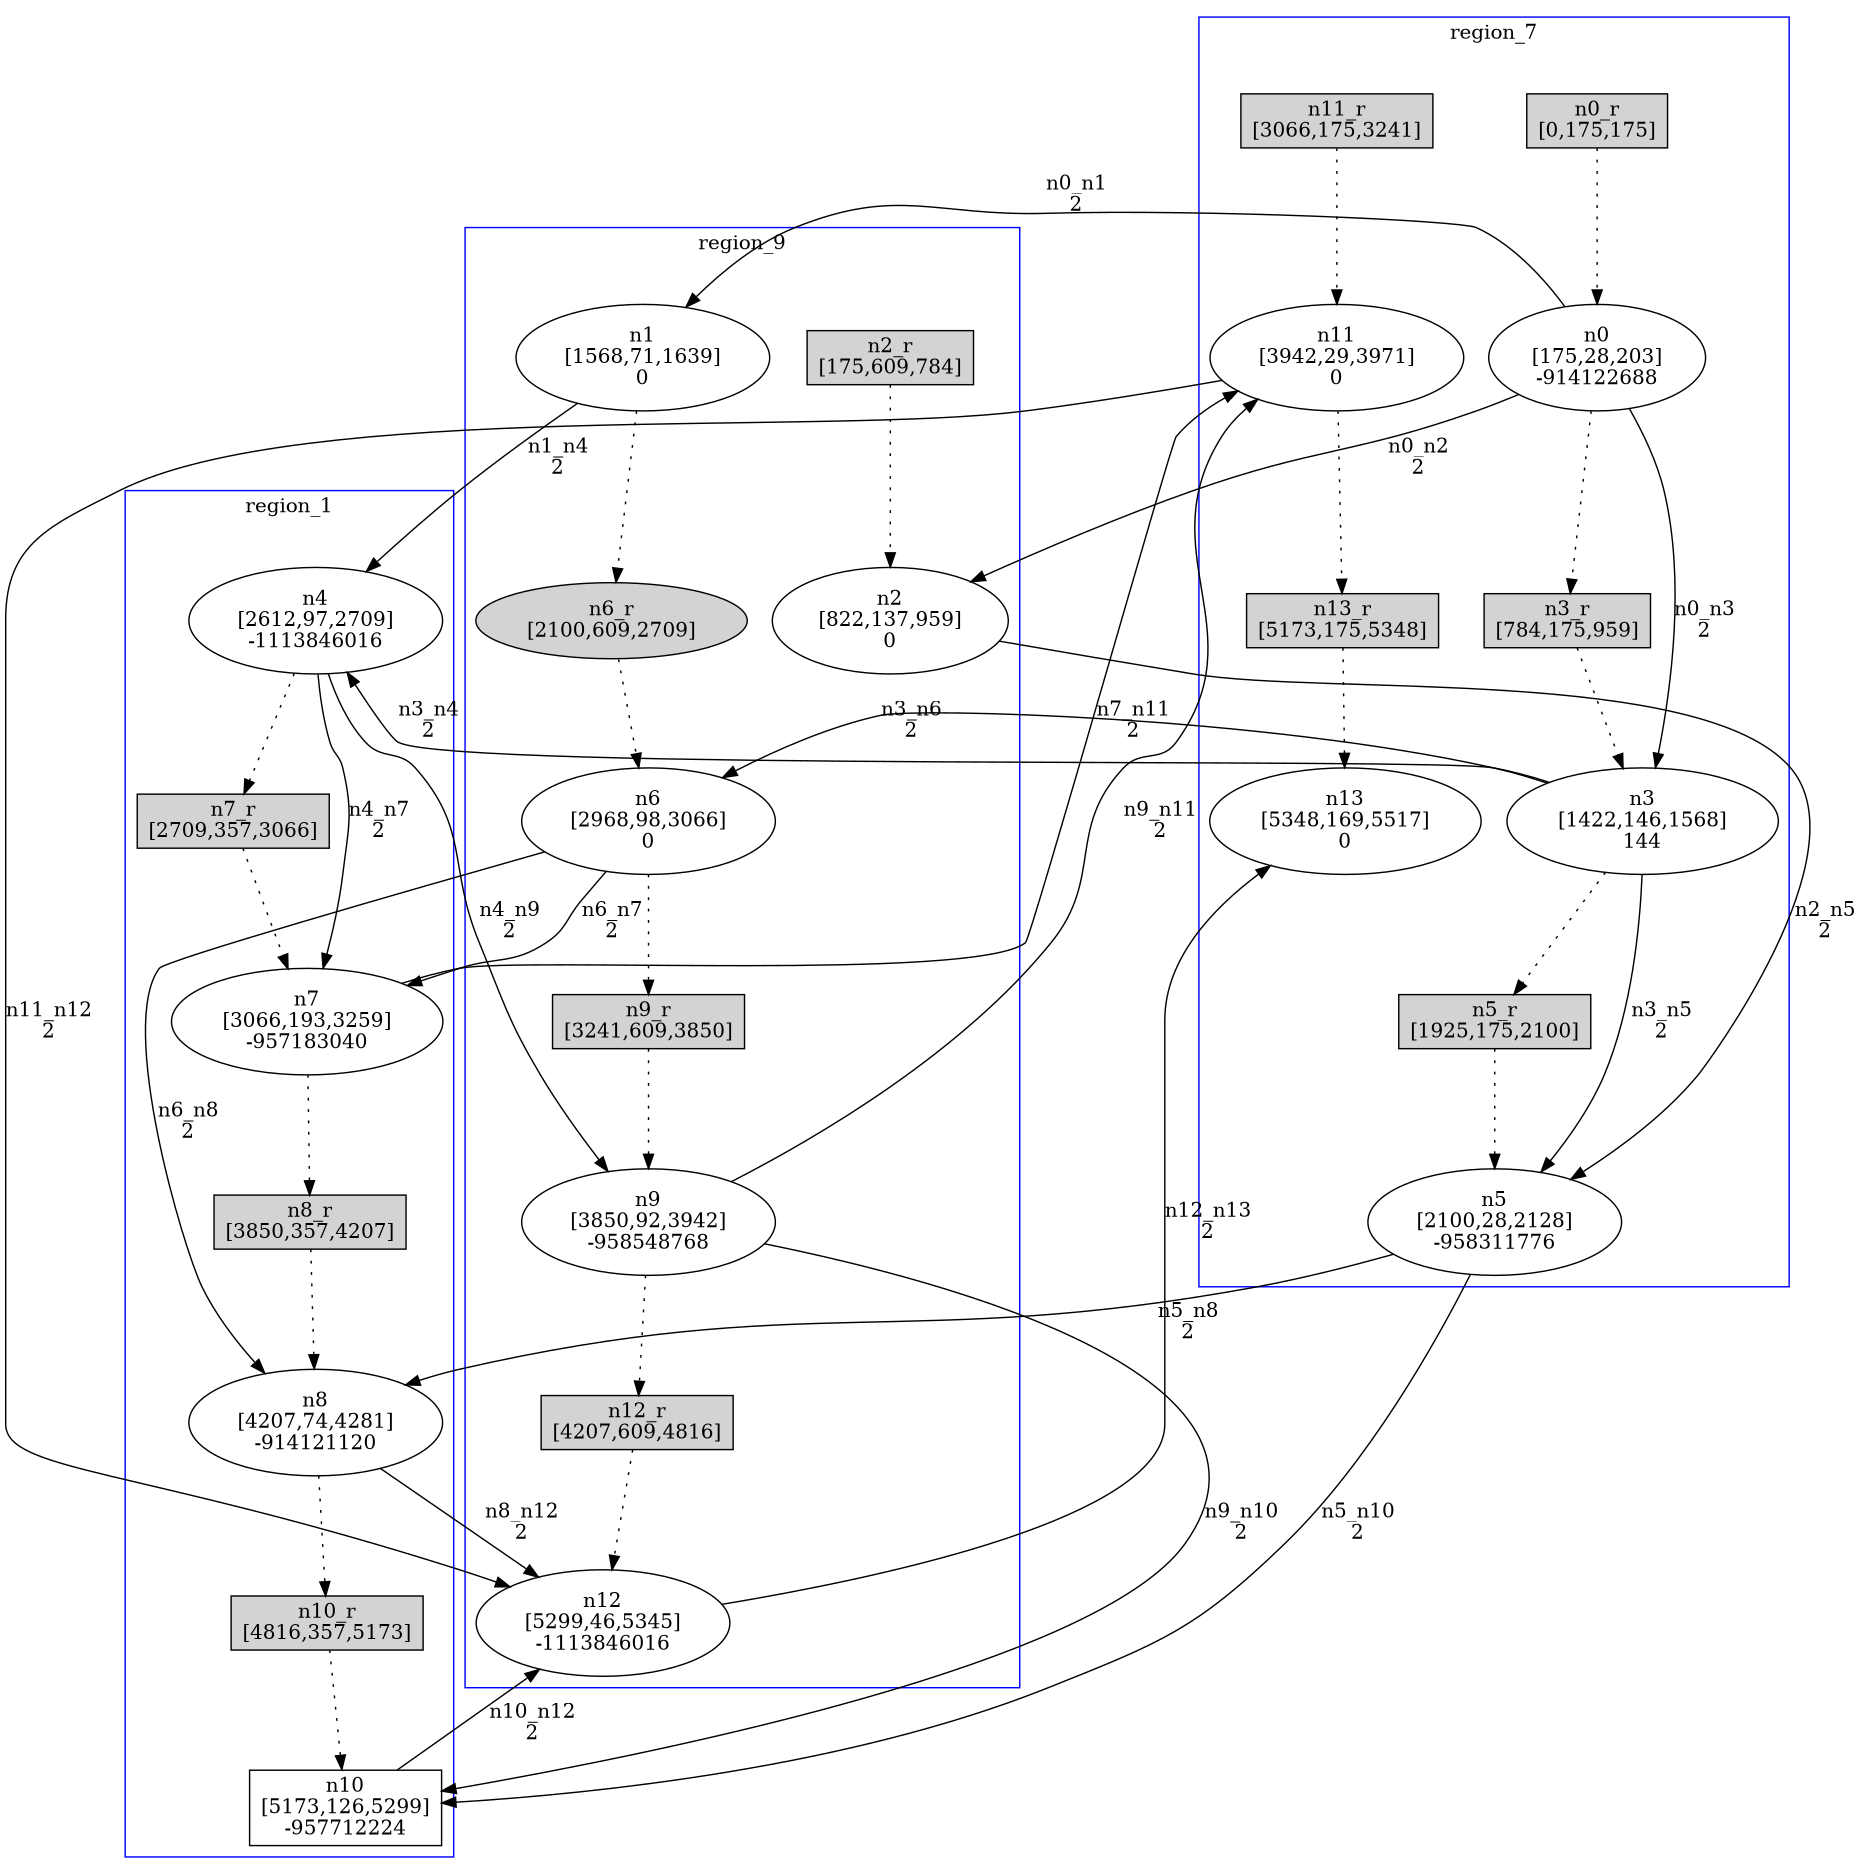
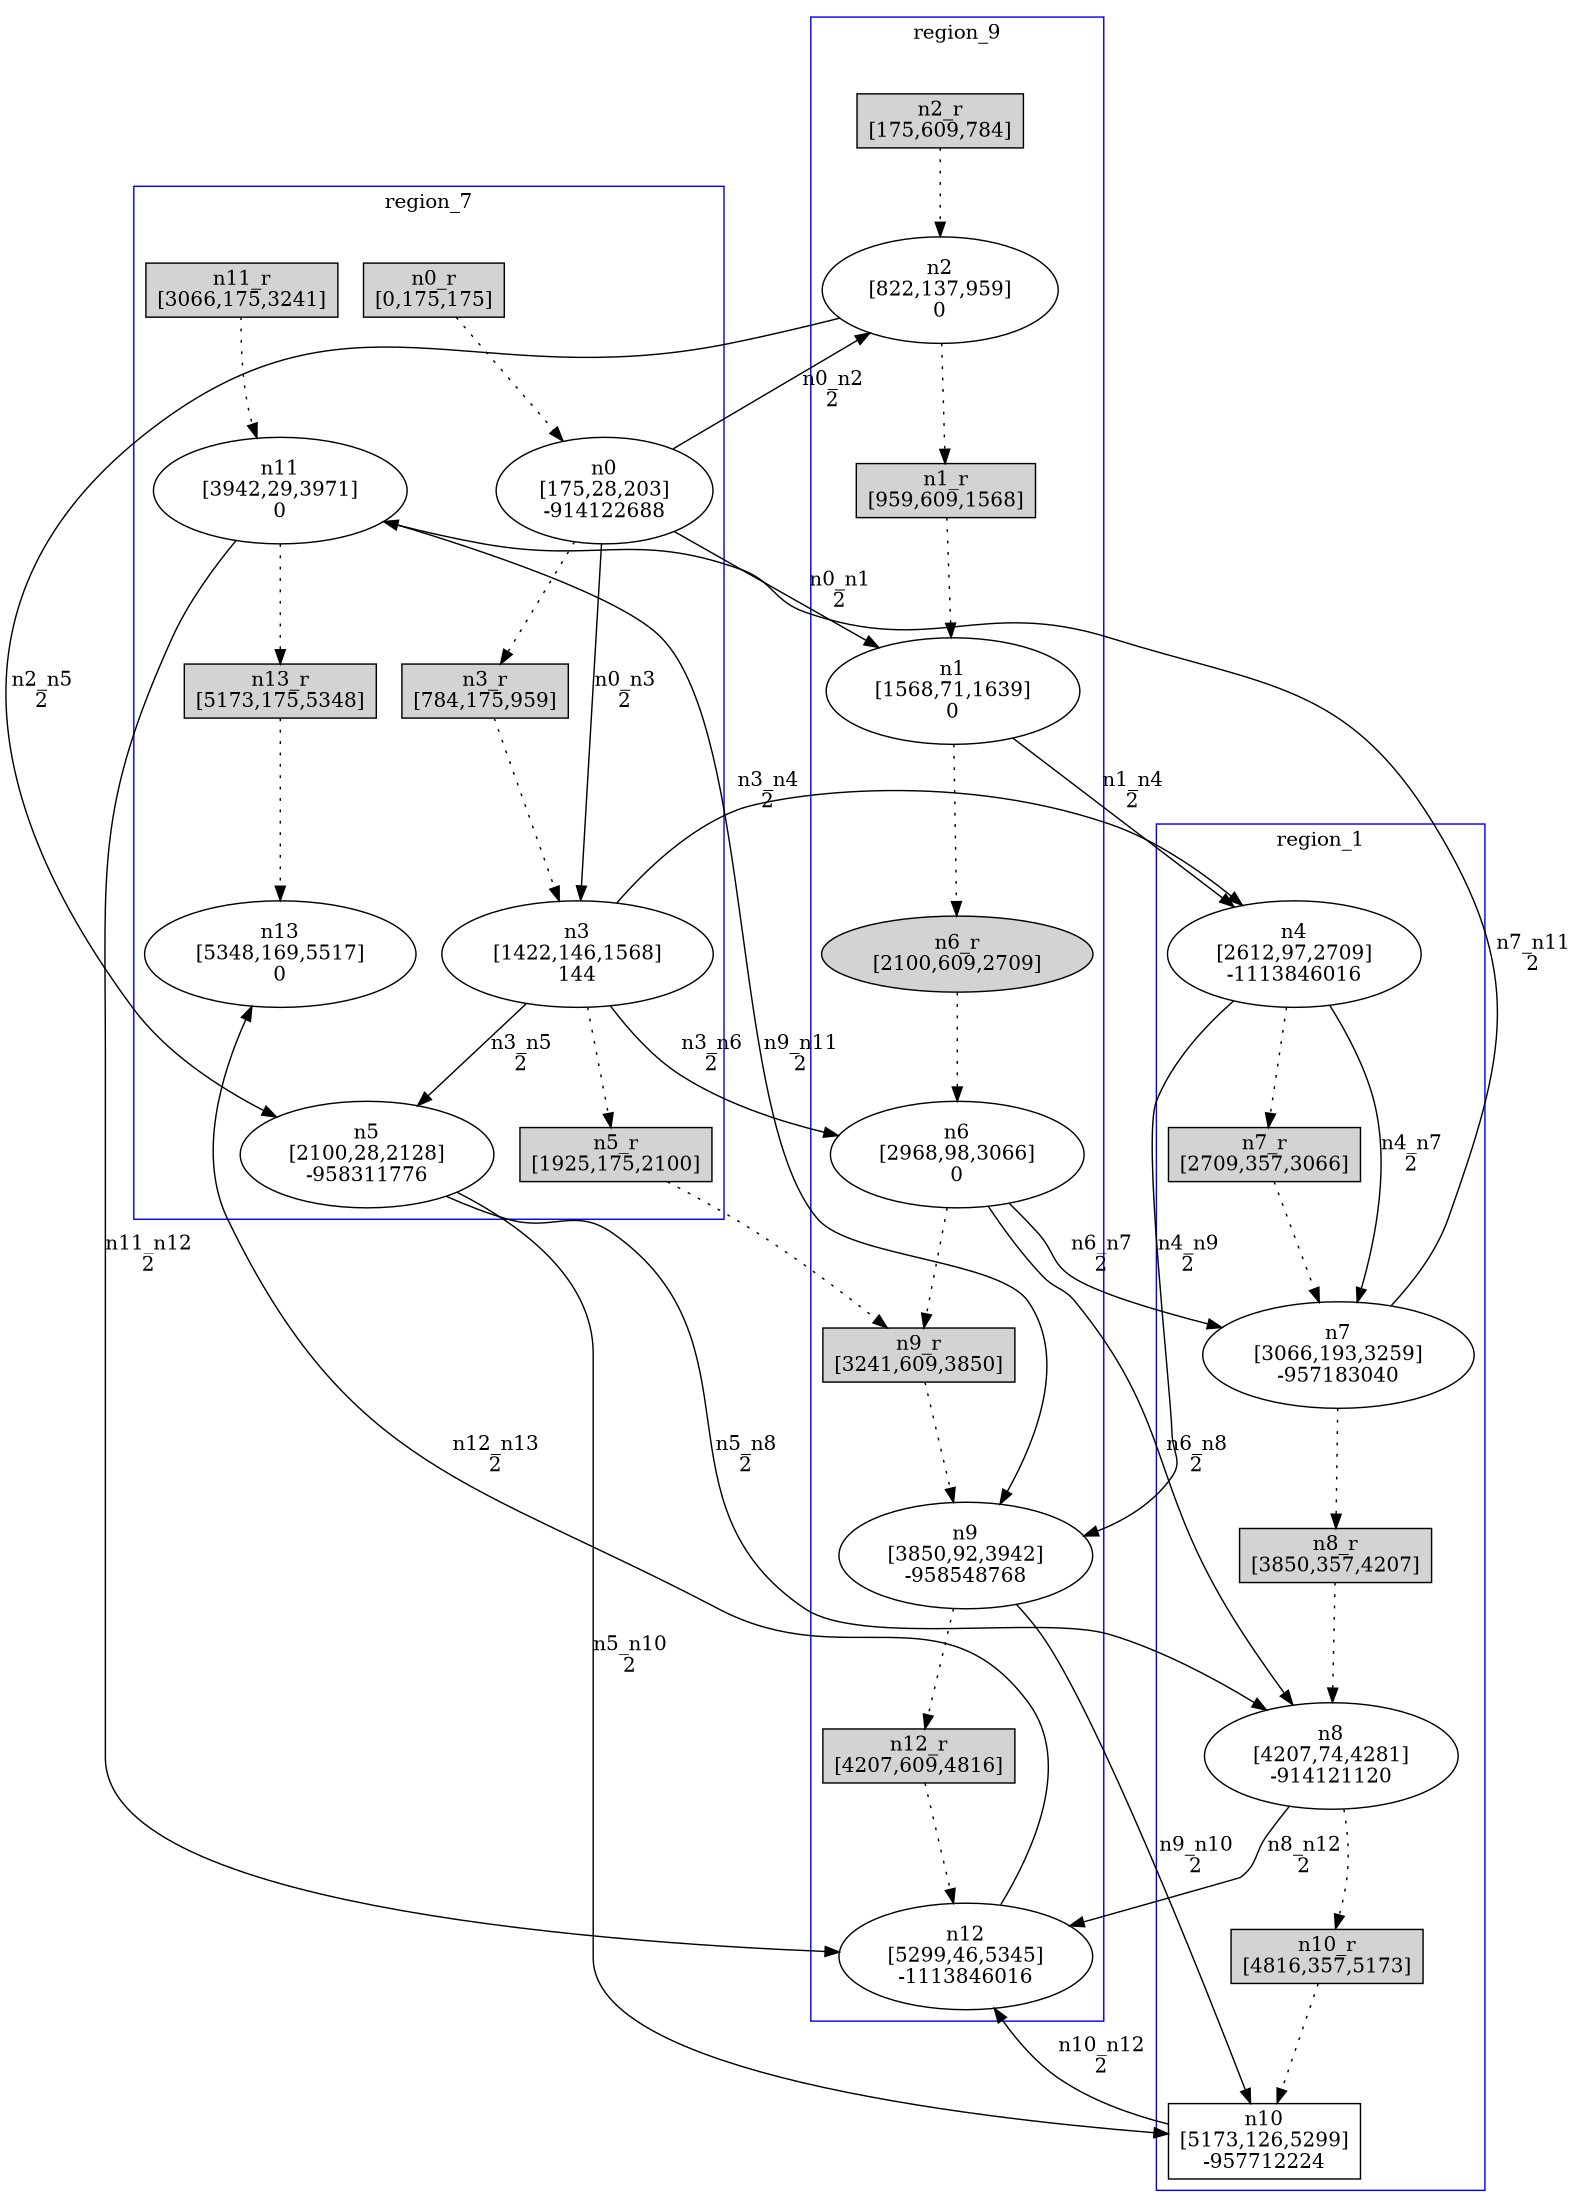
node "n1_r [959,609,1568]": added
edge "n9 [3850,92,3942] -958548768" -> "n11 [3942,29,3971] 0": reversed
edge "n5_r [1925,175,2100]" -> "n5 [2100,28,2128] -958311776": now "n5_r [1925,175,2100]" -> "n9_r [3241,609,3850]"
